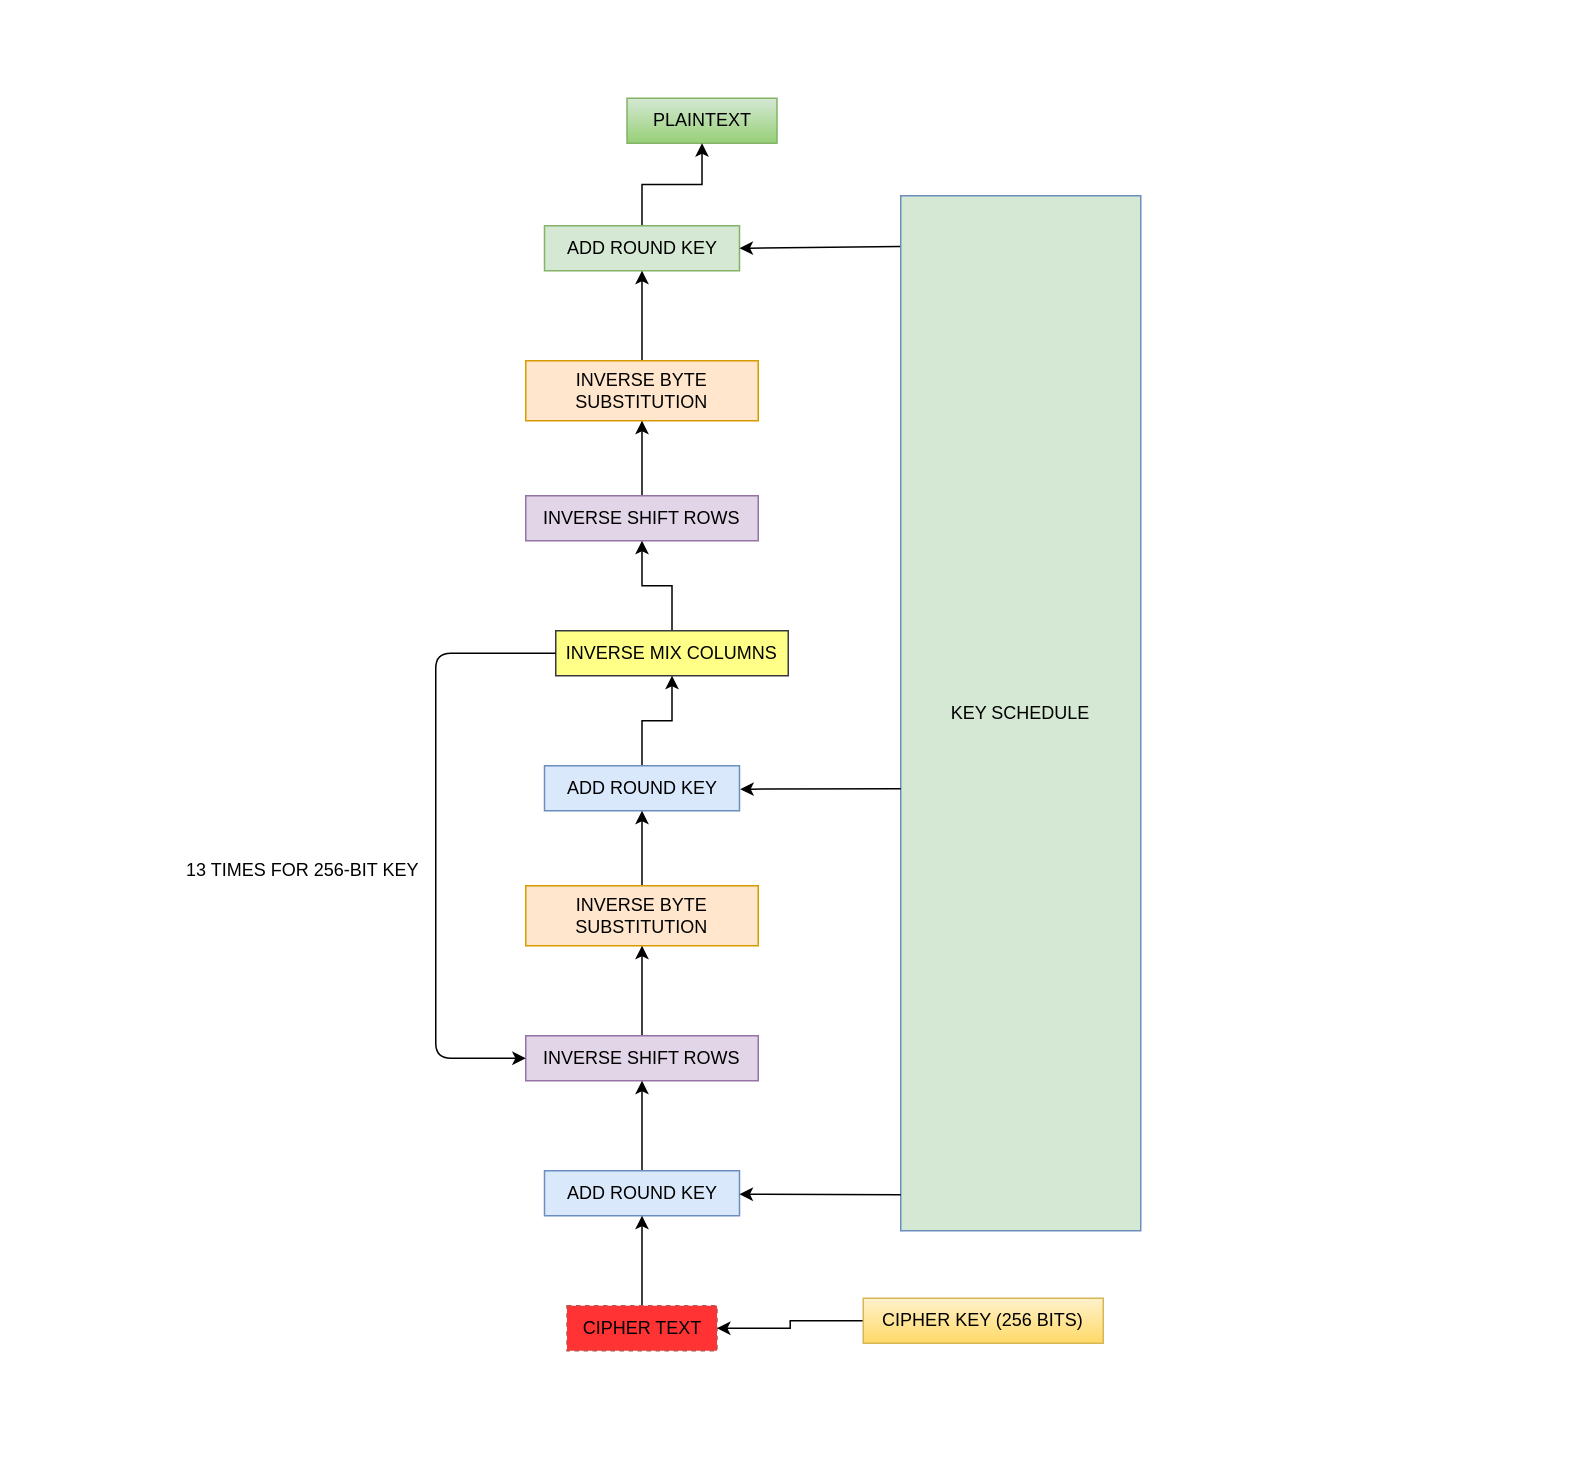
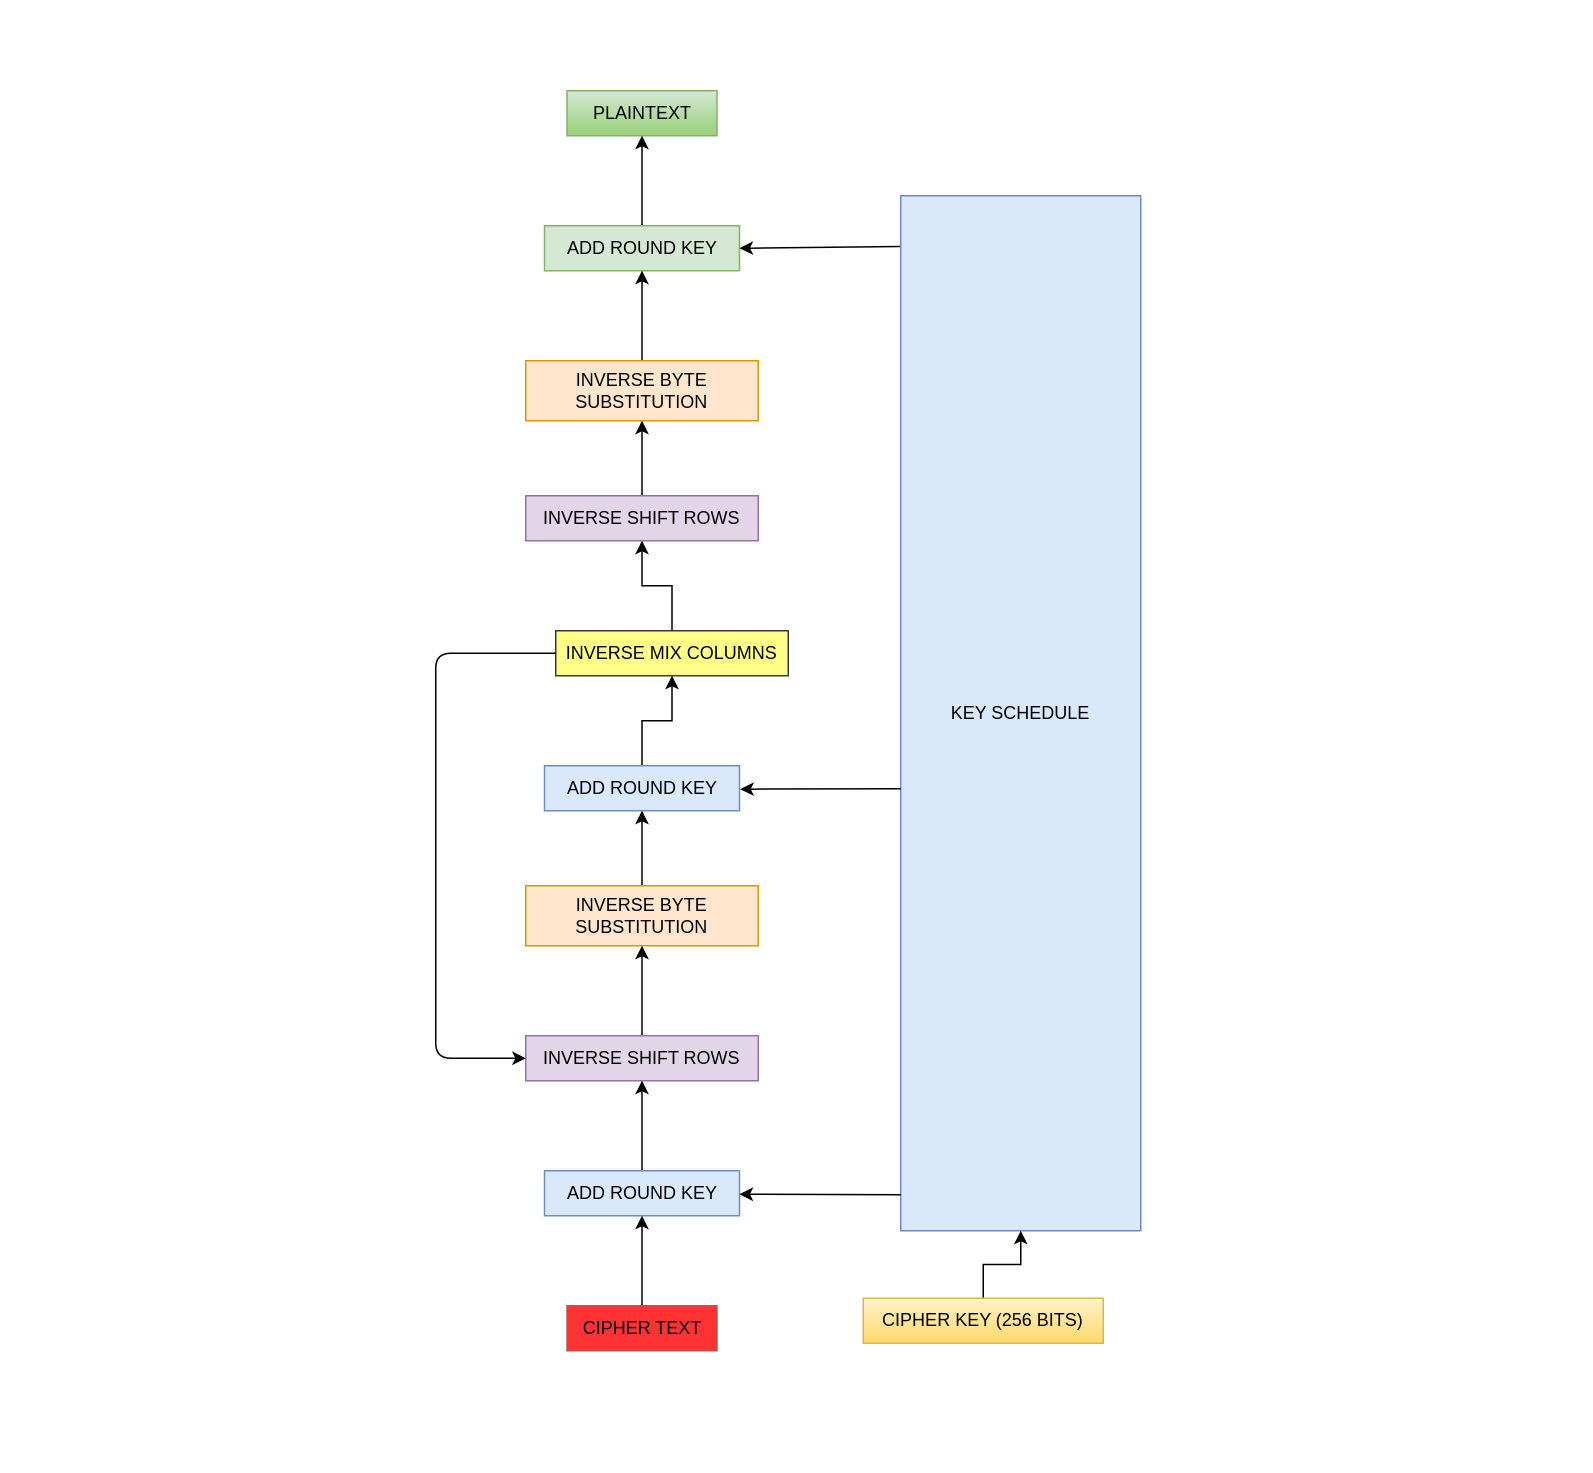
node "PLAINTEXT": moved (702, 121) -> (642, 113)
node "KEY SCHEDULE": fillcolor #d5e8d4 -> #dae8fc
node "13 TIMES FOR 256-BIT KEY": removed
edge "CIPHER KEY (256 BITS)" -> "CIPHER TEXT": now "CIPHER KEY (256 BITS)" -> "KEY SCHEDULE"
node "CIPHER TEXT": style dashed -> solid
